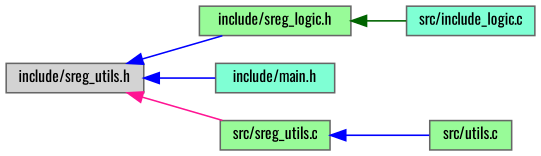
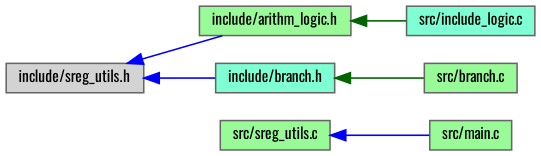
node "include/sreg_logic.h": label "include/sreg_logic.h" -> "include/arithm_logic.h"
node "include/main.h": label "include/main.h" -> "include/branch.h"
node "src/branch.c": added
edge "src/sreg_utils.c" -> "include/sreg_utils.h": removed
node "src/utils.c": label "src/utils.c" -> "src/main.c"
